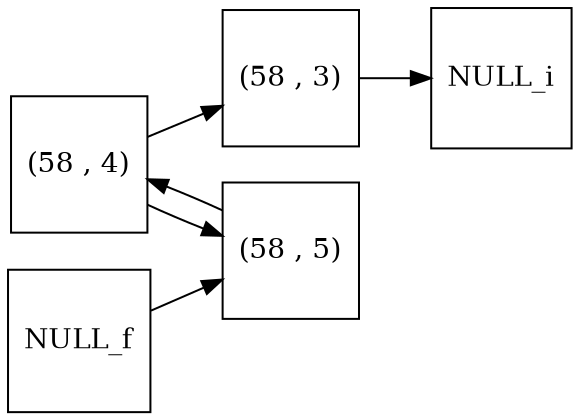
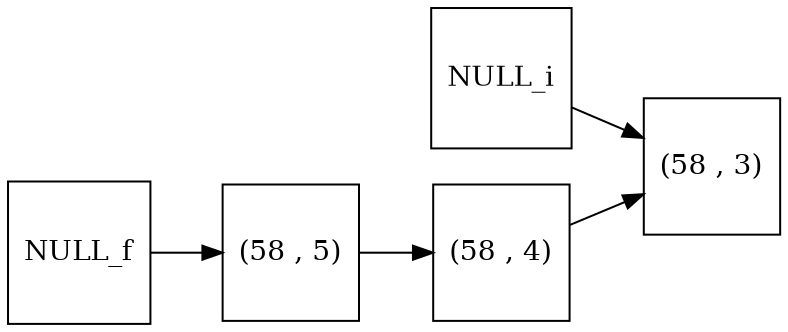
edge "(58 , 3)" -> "NULL_i": reversed
edge "(58 , 4)" -> "(58 , 5)": removed
